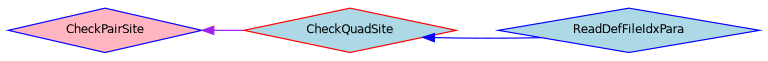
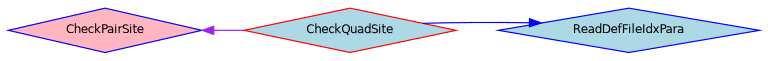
edge "ReadDefFileIdxPara" -> "CheckQuadSite": reversed
